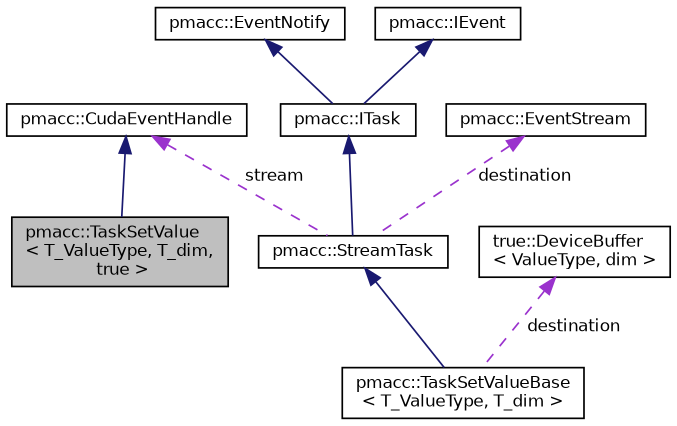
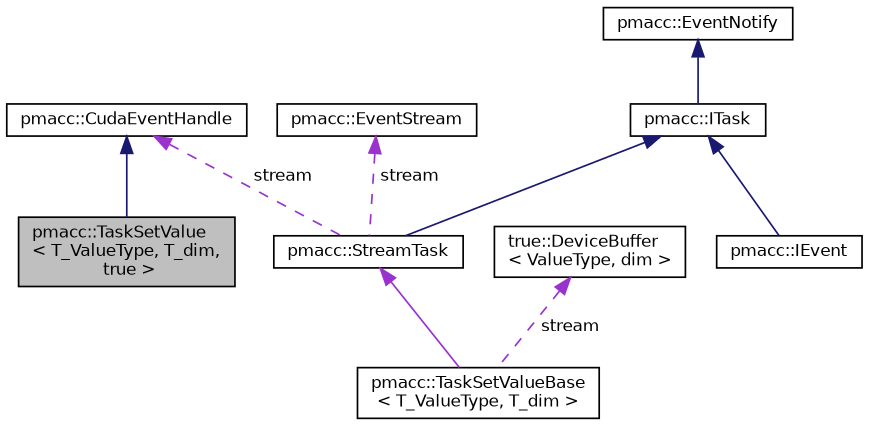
edge "pmacc::ITask" -> "pmacc::IEvent": reversed
edge "pmacc::StreamTask" -> "pmacc::EventStream": label " destination" -> " stream"
edge "pmacc::TaskSetValueBase < T_ValueType, T_dim >" -> "pmacc::StreamTask": color midnightblue -> darkorchid3
edge "pmacc::TaskSetValueBase < T_ValueType, T_dim >" -> "true::DeviceBuffer < ValueType, dim >": label " destination" -> " stream"
